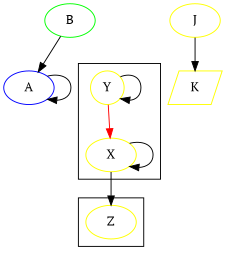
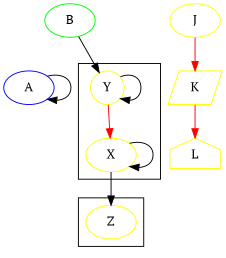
edge "B" -> "A": now "B" -> "Y"
edge "J" -> "K": color black -> red
node "L": added
